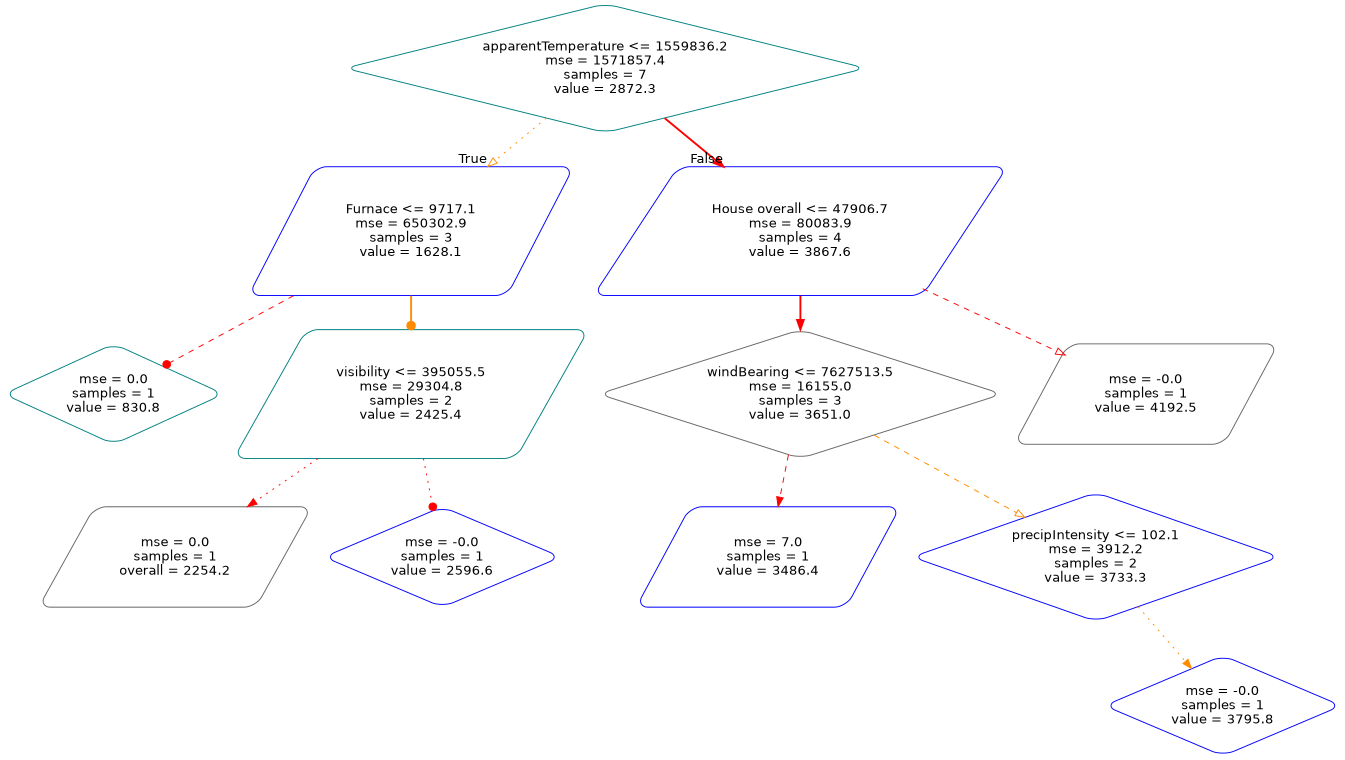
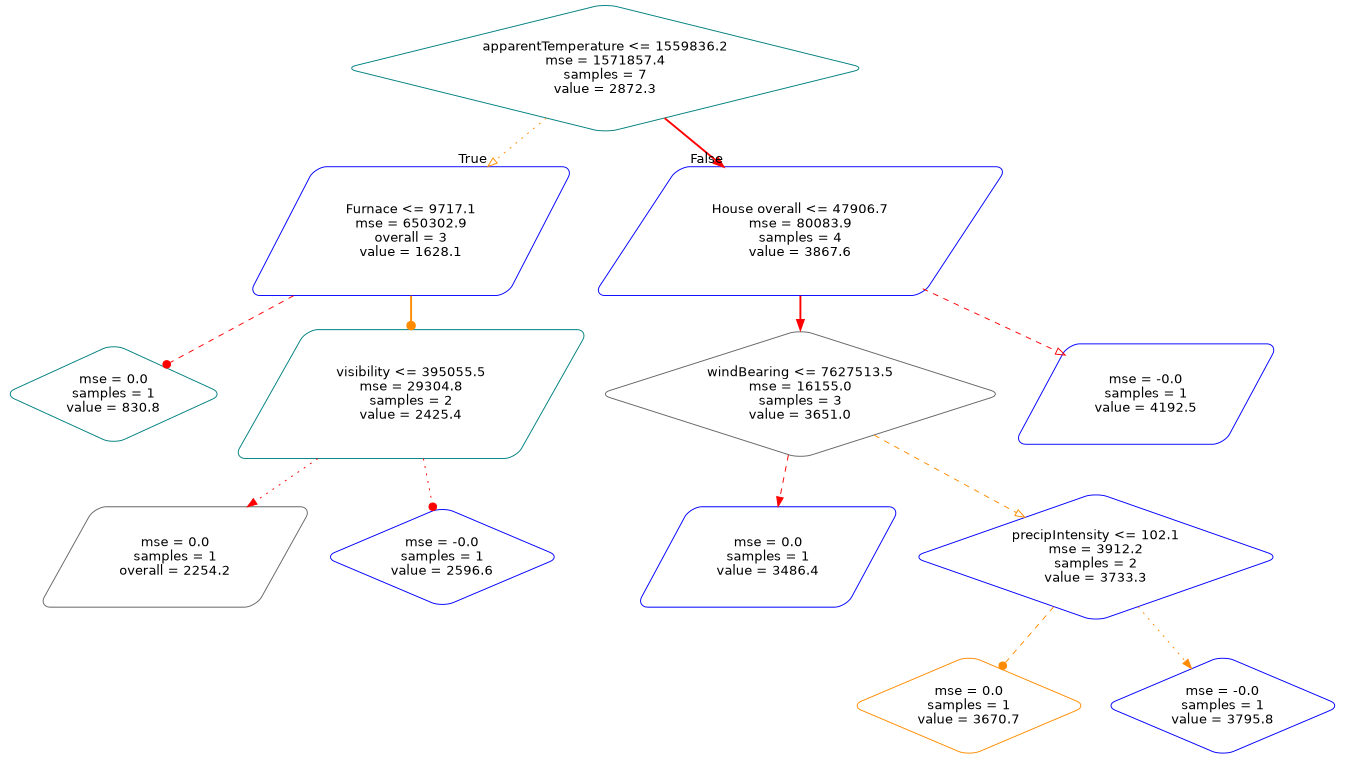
node "Furnace <= 9717.1 mse = 650302.9 samples = 3 value = 1628.1": label "Furnace <= 9717.1 mse = 650302.9 samples = 3 value = 1628.1" -> "Furnace <= 9717.1 mse = 650302.9 overall = 3 value = 1628.1"
node "mse = -0.0 samples = 1 value = 4192.5": color gray40 -> blue
node "mse = 7.0 samples = 1 value = 3486.4": label "mse = 7.0 samples = 1 value = 3486.4" -> "mse = 0.0 samples = 1 value = 3486.4"
node "mse = 0.0 samples = 1 value = 3670.7": added
